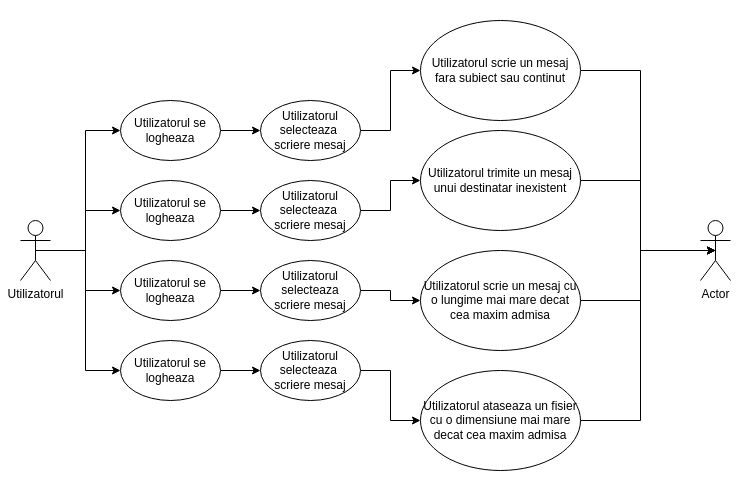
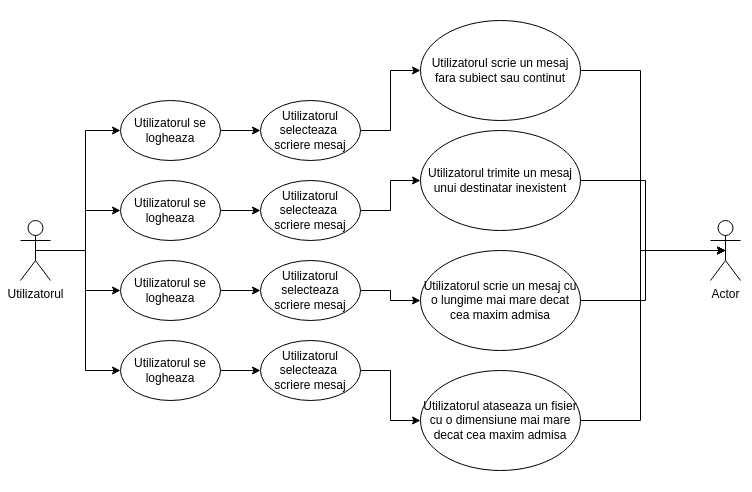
node "Actor": moved (716, 251) -> (726, 251)
